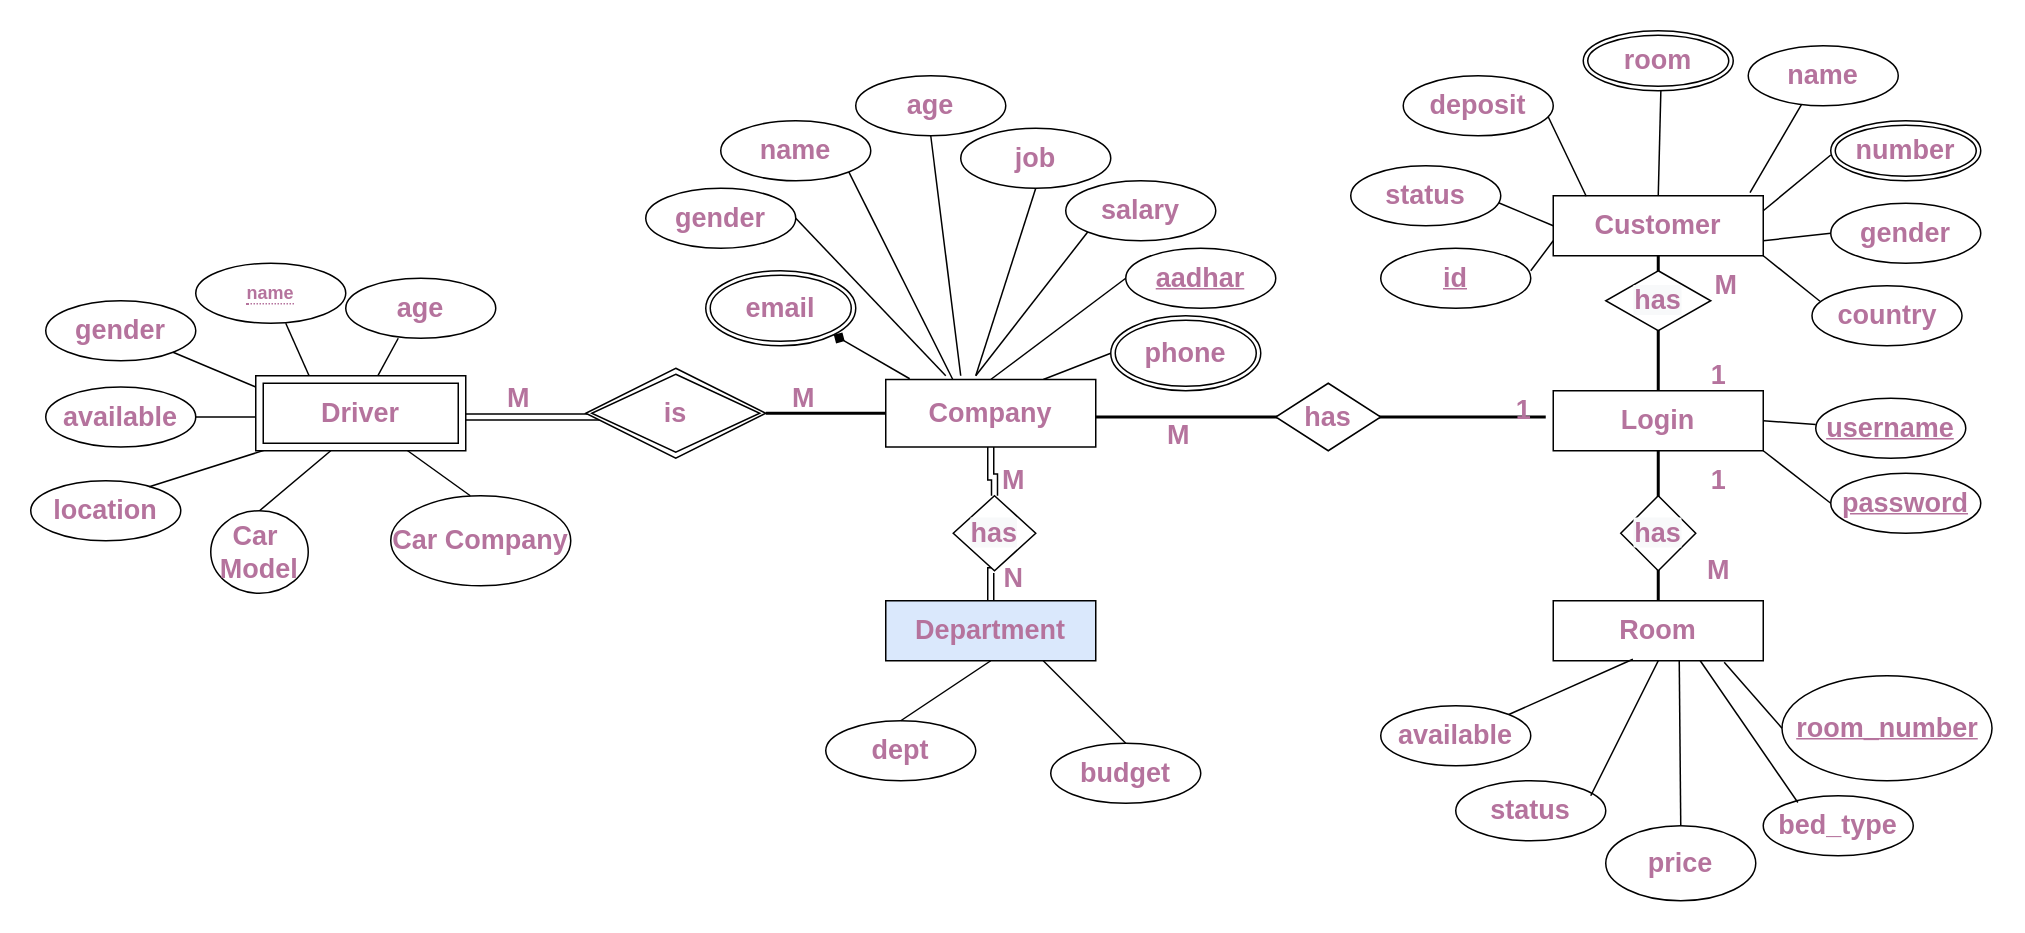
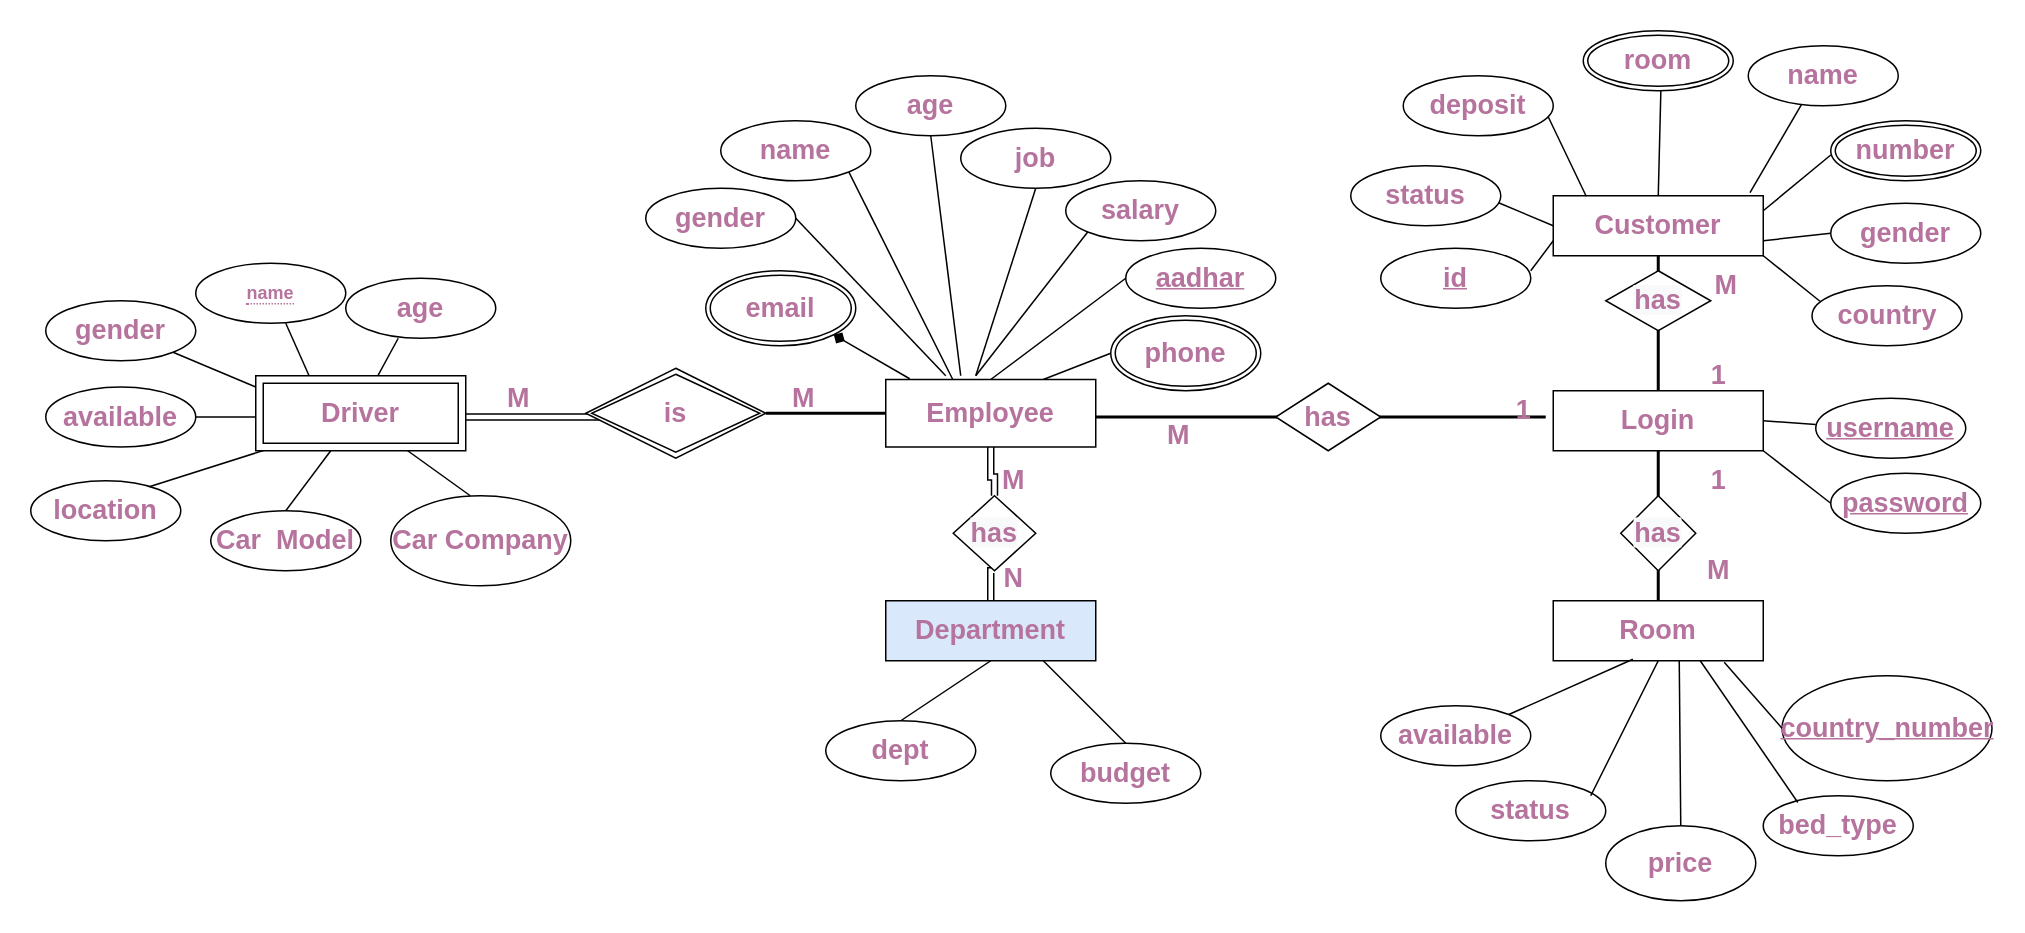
node "Company": label "Company" -> "Employee"
node "Car Model": size 98x83 -> 150x60
node "room_number": label "room_number" -> "country_number"
